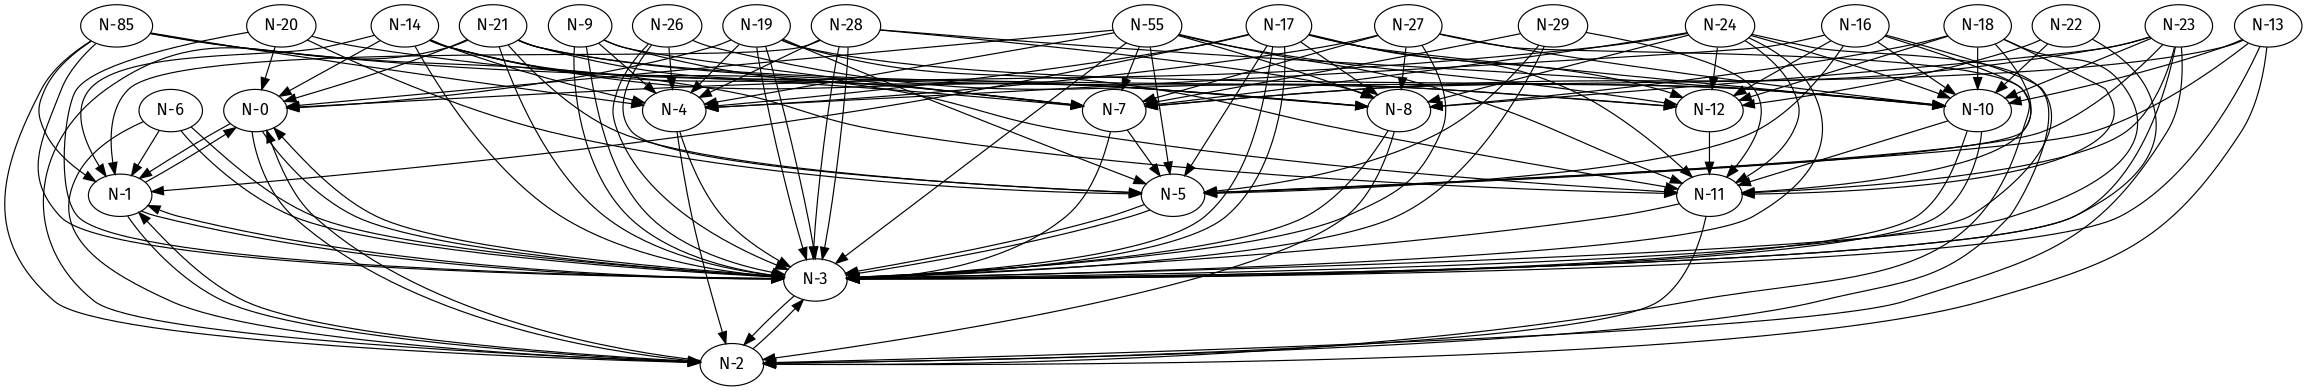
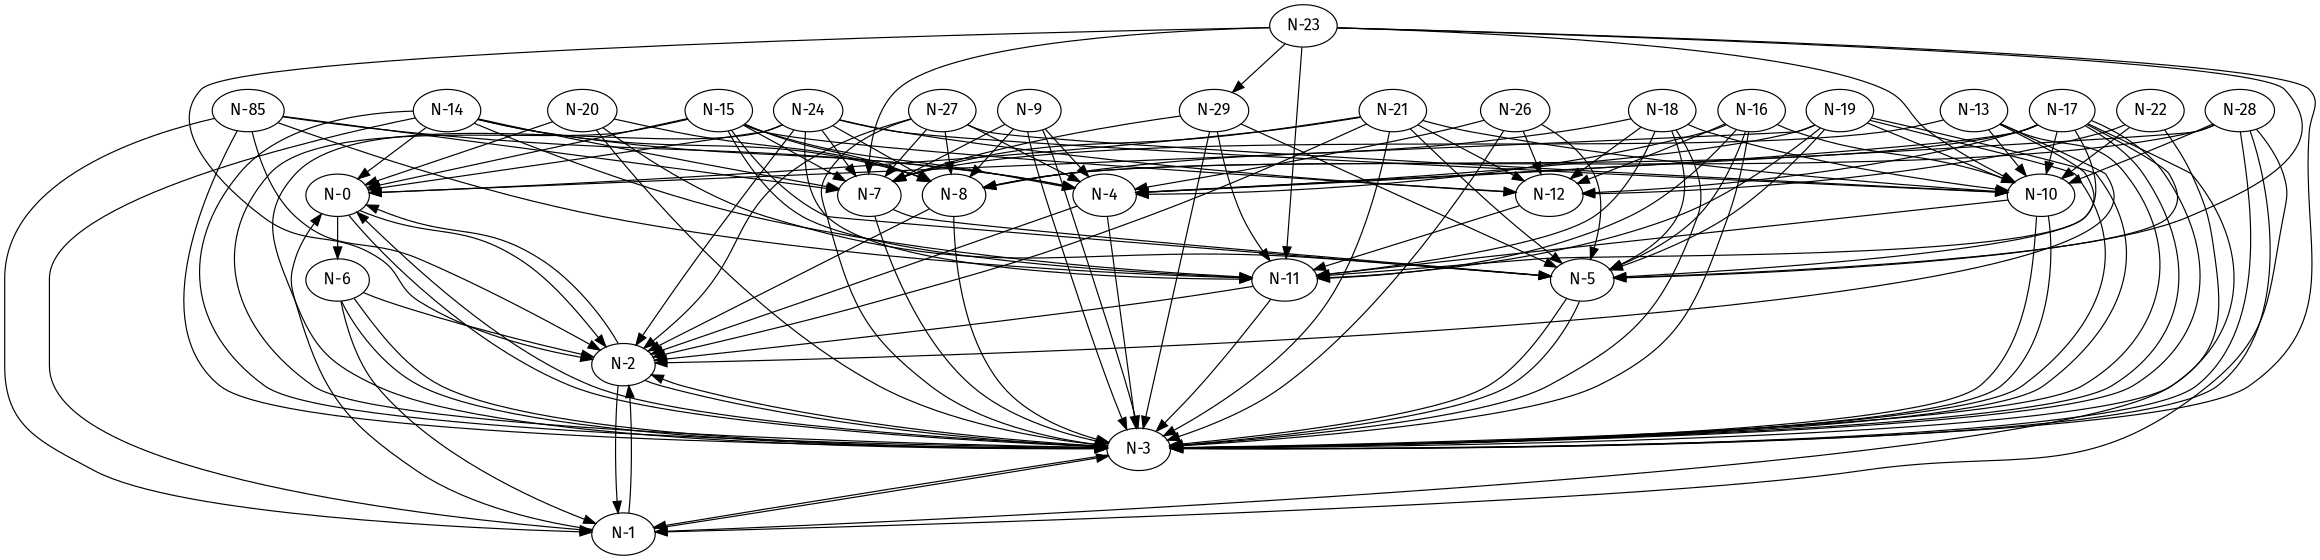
node "N-55": label "N-55" -> "N-15"
edge "N-23" -> "N-8": now "N-23" -> "N-29"
edge "N-0" -> "N-1": now "N-0" -> "N-6"
